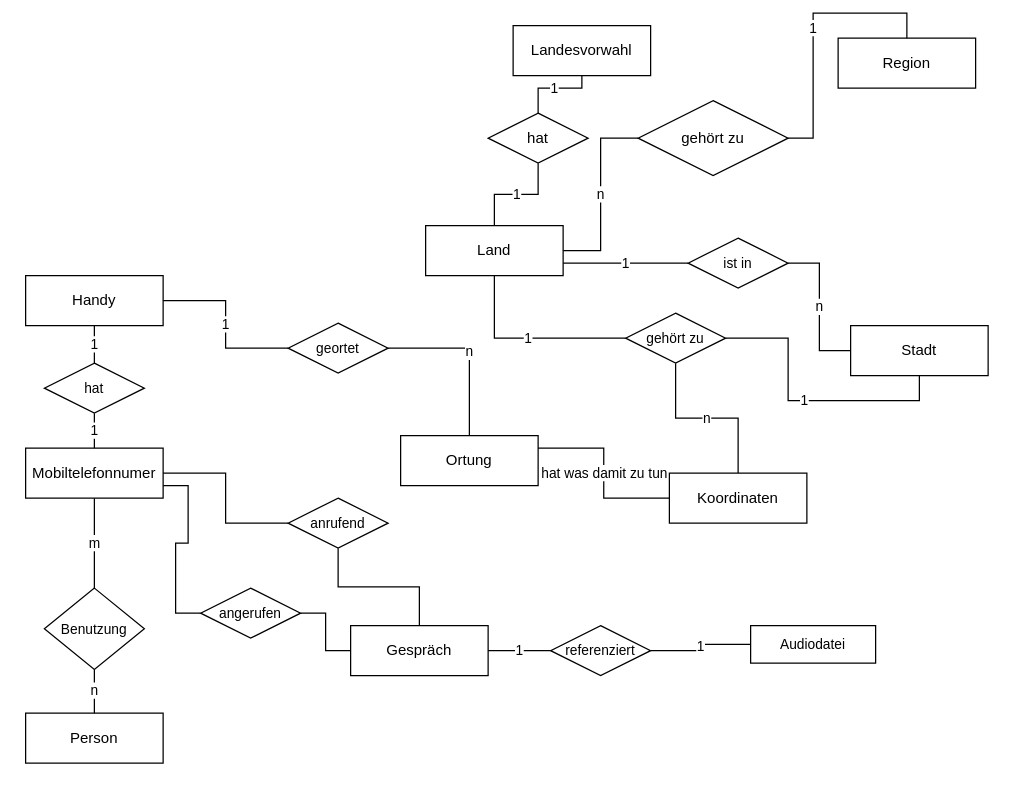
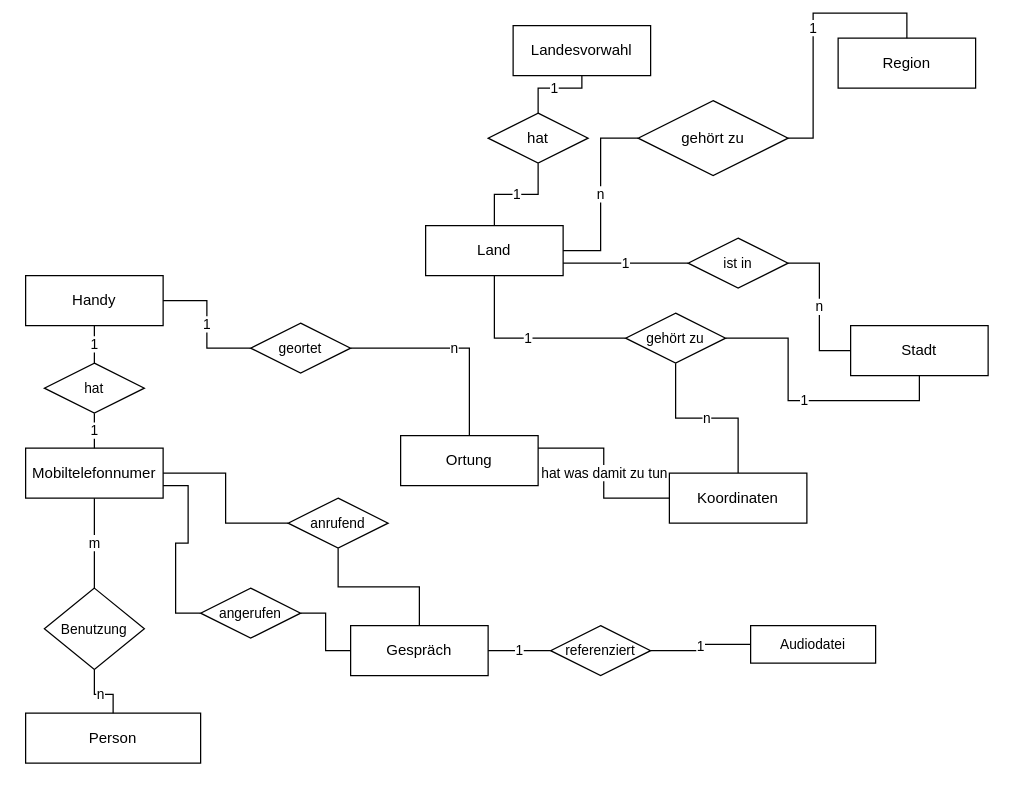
node "geortet": moved (338, 348) -> (301, 348)
node "Person": size 138x50 -> 175x50
